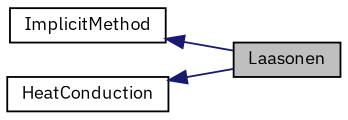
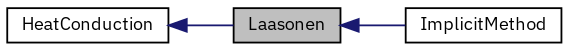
edge "Laasonen" -> "ImplicitMethod": reversed
